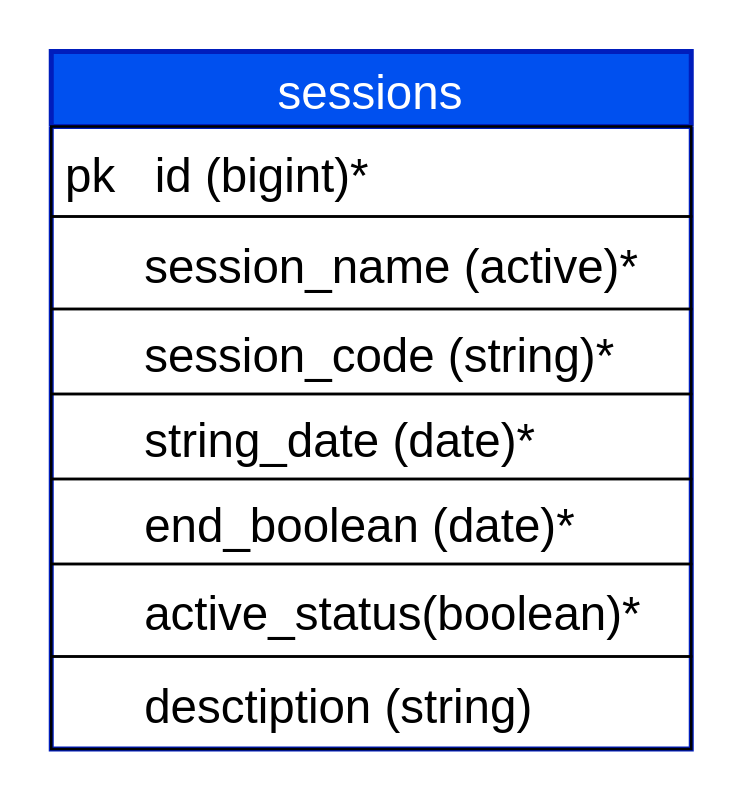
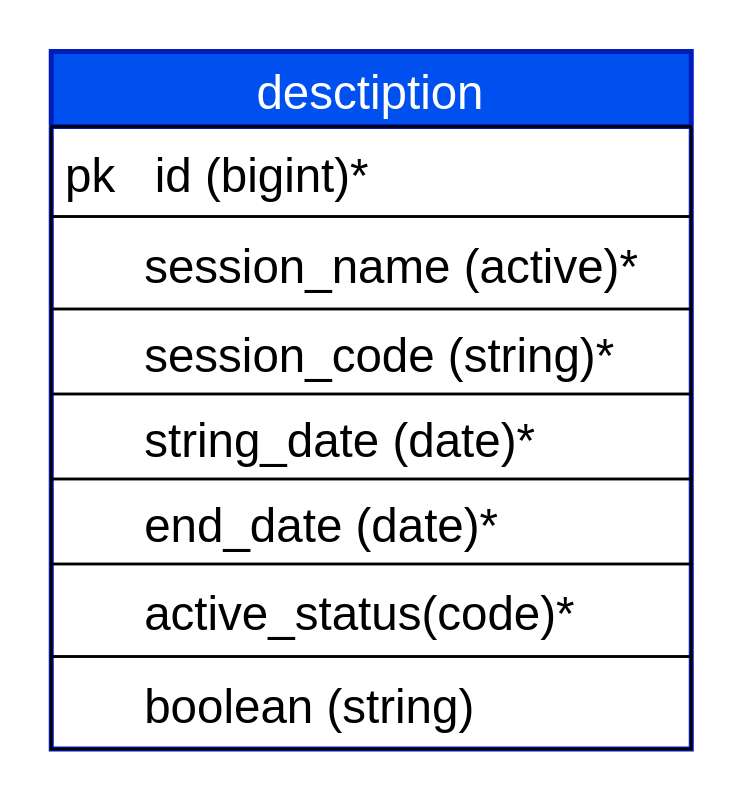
node "sessions": label "sessions" -> "desctiption"
node "end_boolean (date)*": label "end_boolean (date)*" -> "end_date (date)*"
node "active_status(boolean)*": label "active_status(boolean)*" -> "active_status(code)*"
node "desctiption (string)": label "desctiption (string)" -> "boolean (string)"
